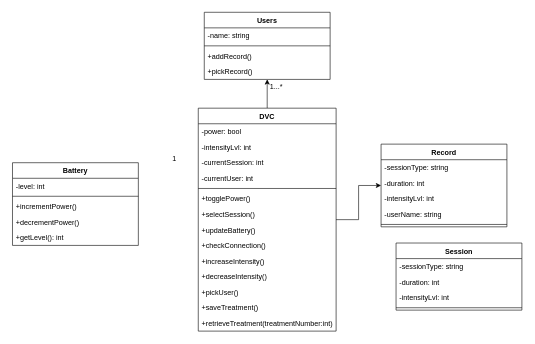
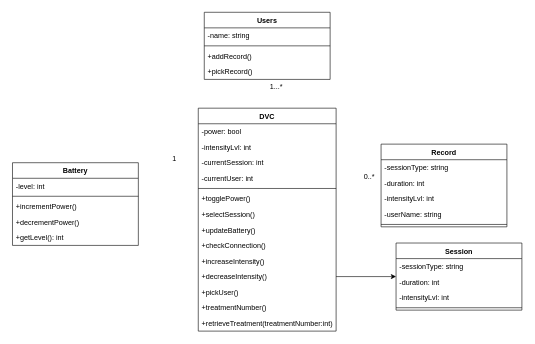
edge "DVC" -> "Users": removed
node "0..*": added
edge "DVC" -> "Record": removed
edge "+decreaseIntensity()" -> "Session": added
node "+saveTreatment()": label "+saveTreatment()" -> "+treatmentNumber()"
